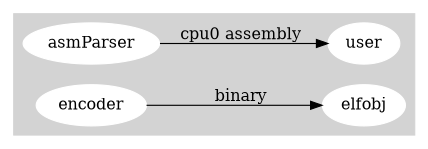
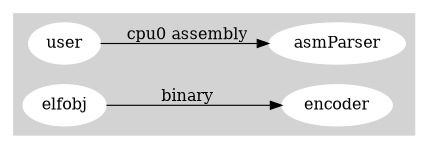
edge "asmParser" -> "user": reversed
edge "encoder" -> "elfobj": reversed
